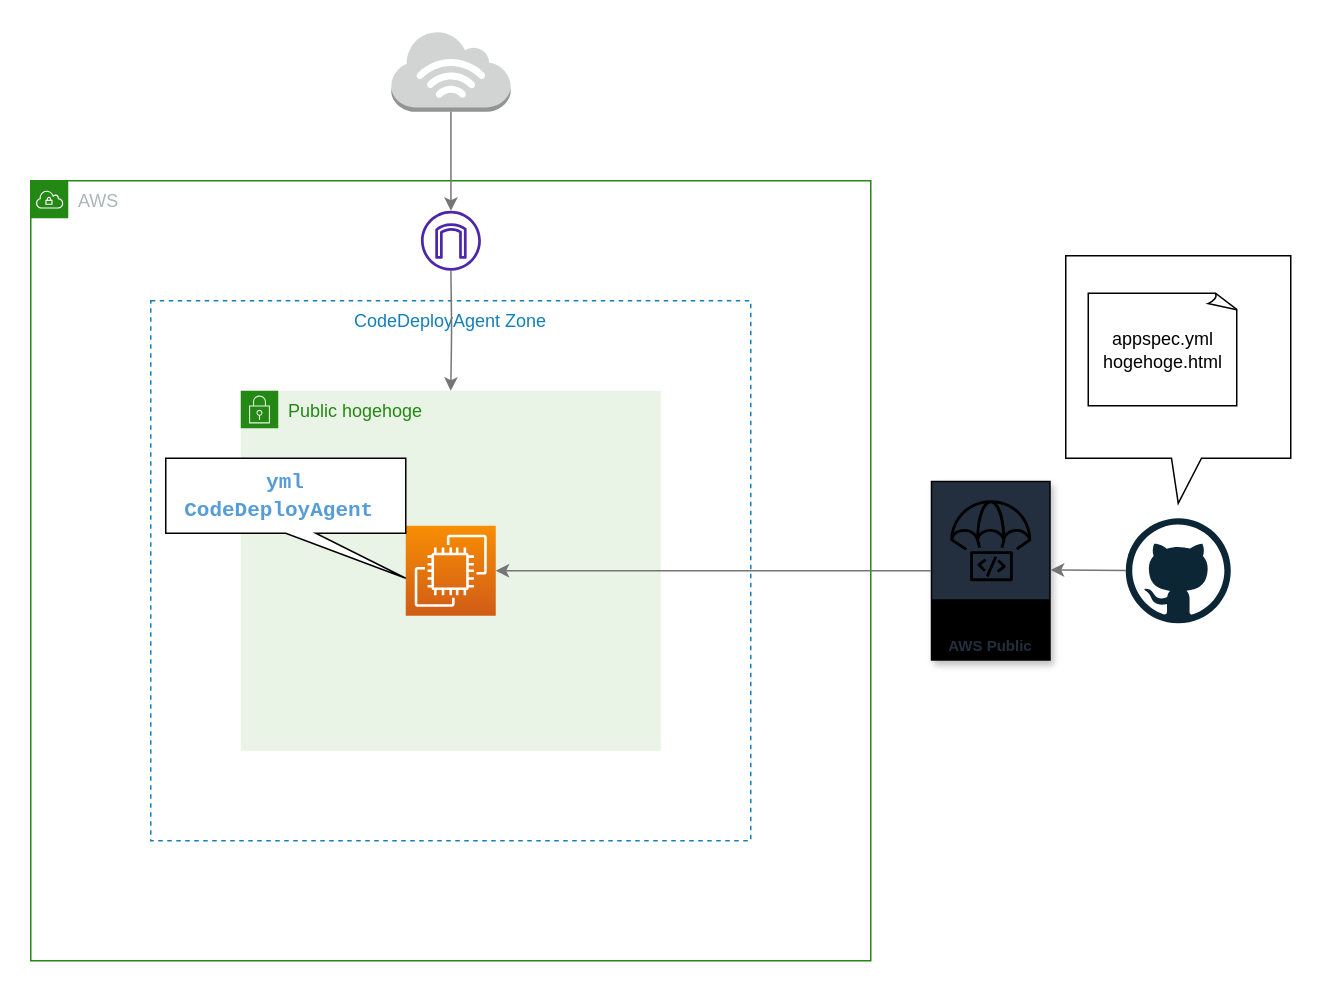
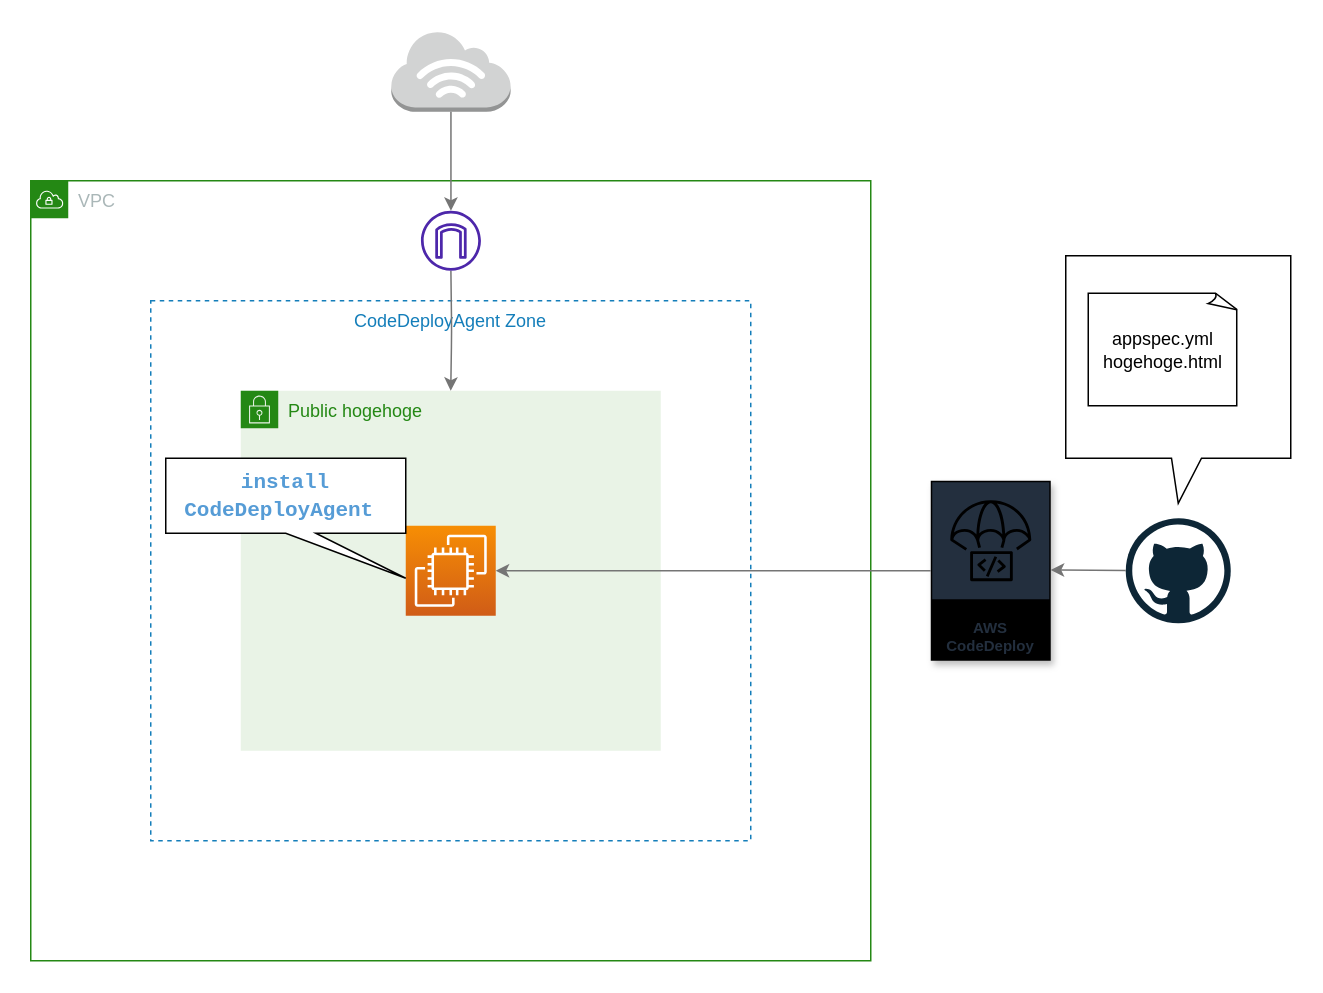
node "AWS": label "AWS" -> "VPC"
node "yml CodeDeployAgent": label "yml CodeDeployAgent" -> "install CodeDeployAgent"
node "AWS Public": label "AWS Public" -> "AWS CodeDeploy"
